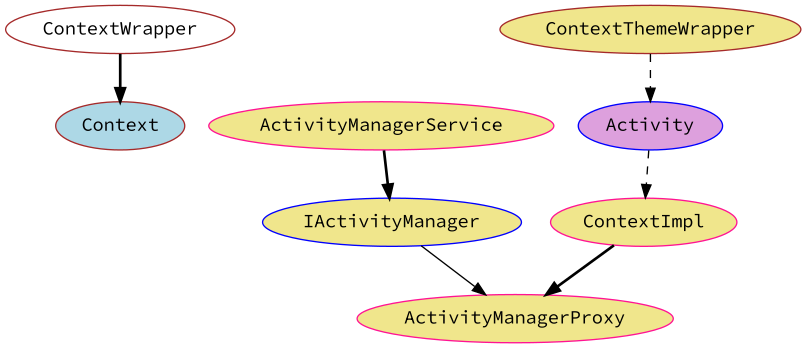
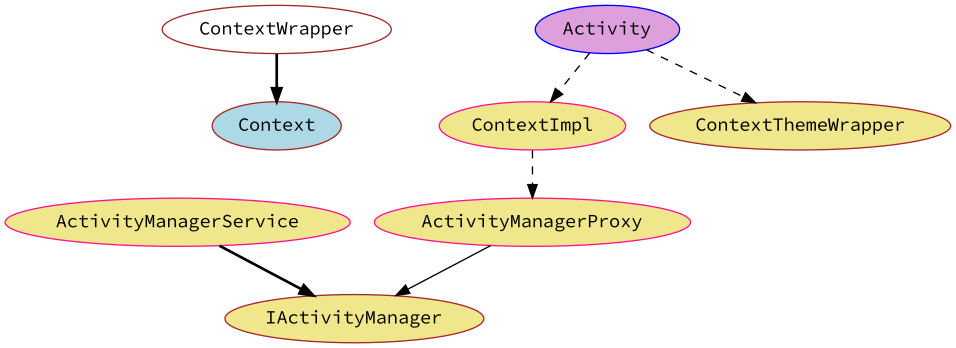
edge "ContextThemeWrapper" -> "Activity": reversed
node "IActivityManager": color blue -> brown
edge "IActivityManager" -> "ActivityManagerProxy": reversed
edge "ContextImpl" -> "ActivityManagerProxy": style bold -> dashed
